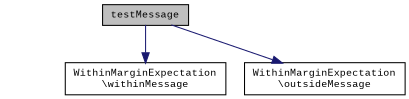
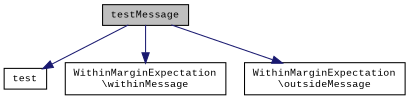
node "test": added
